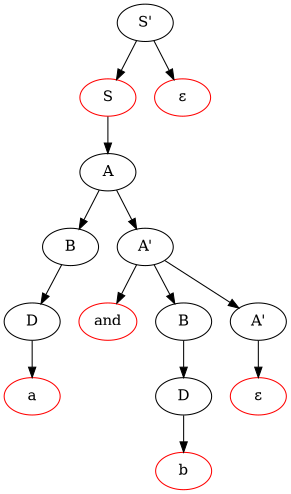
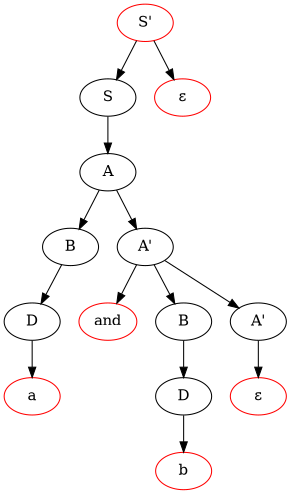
node "S'": color black -> red
node "S": color red -> black
